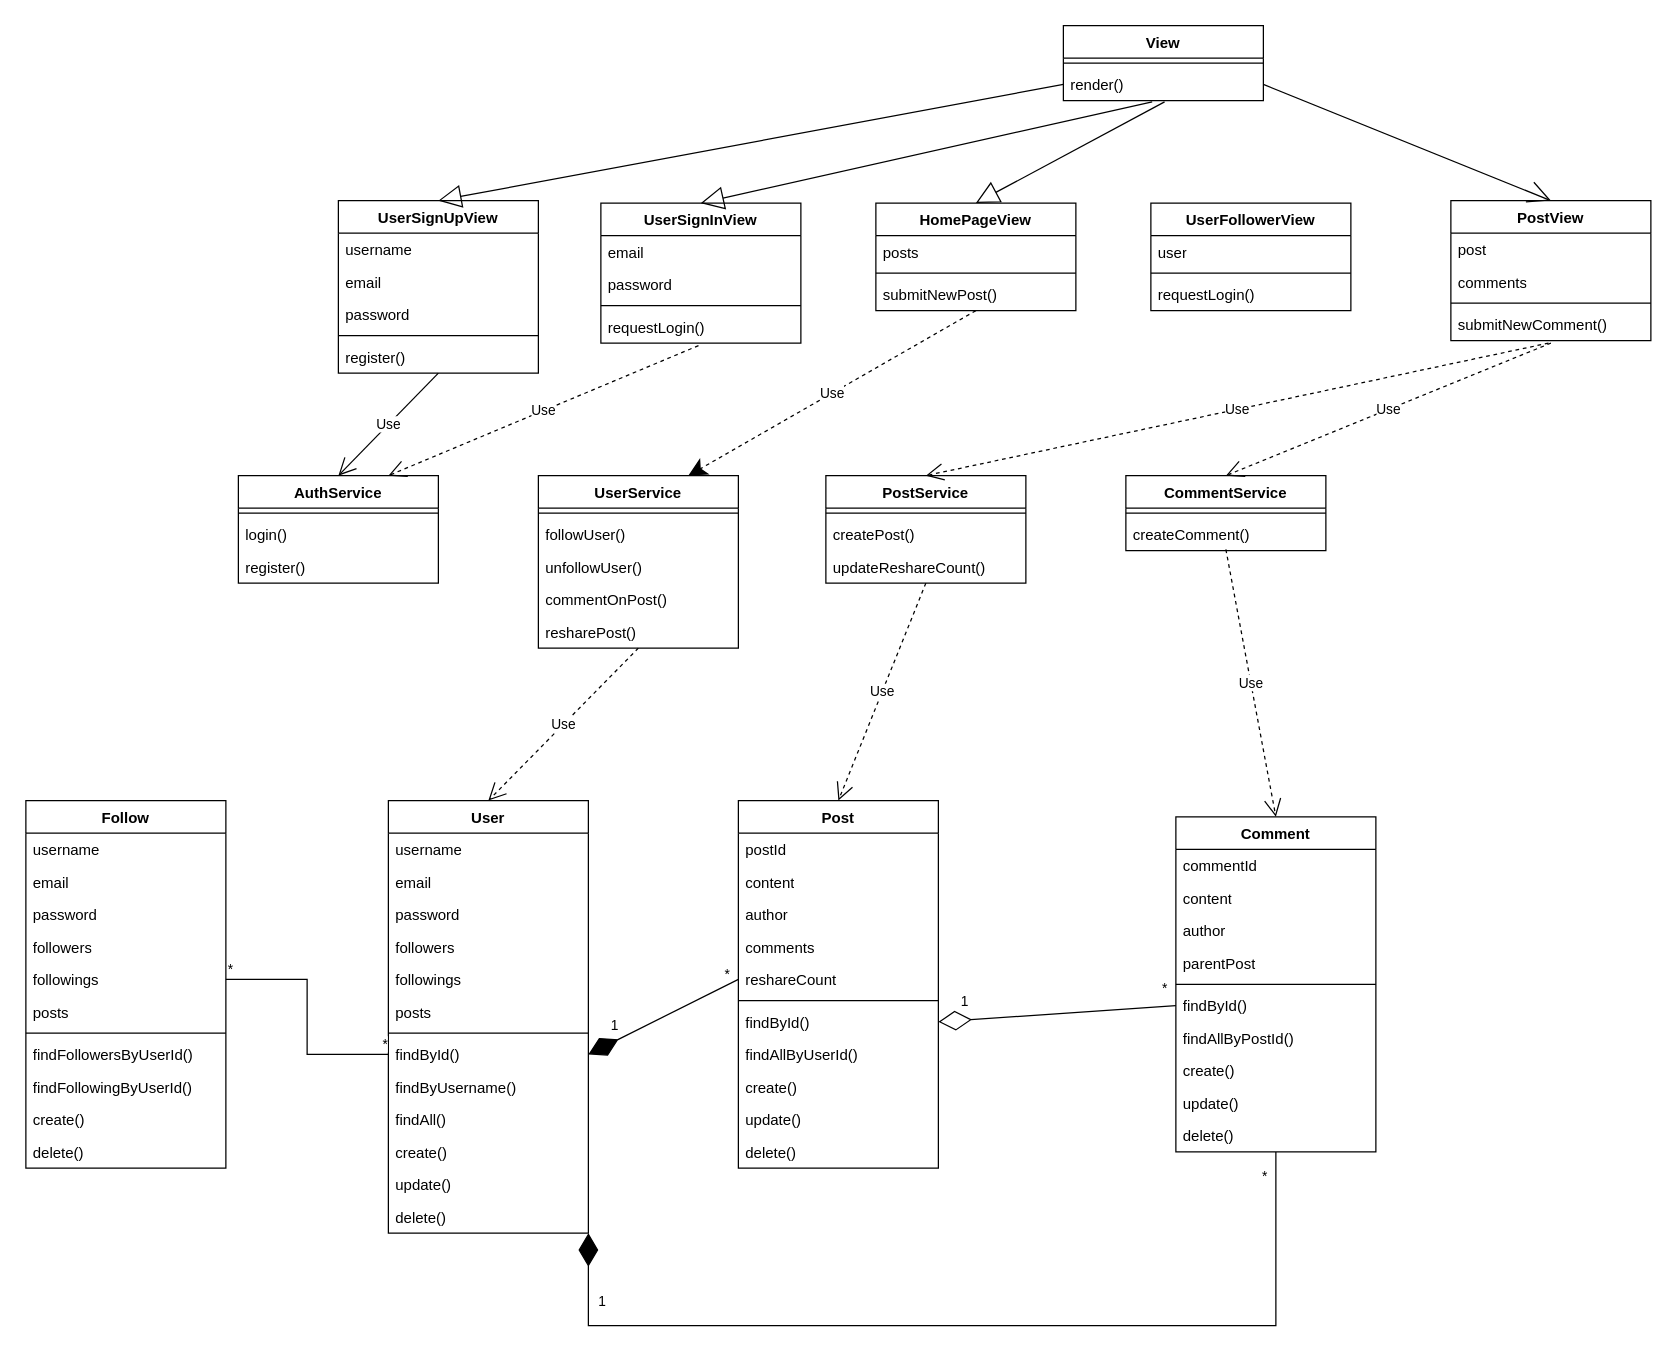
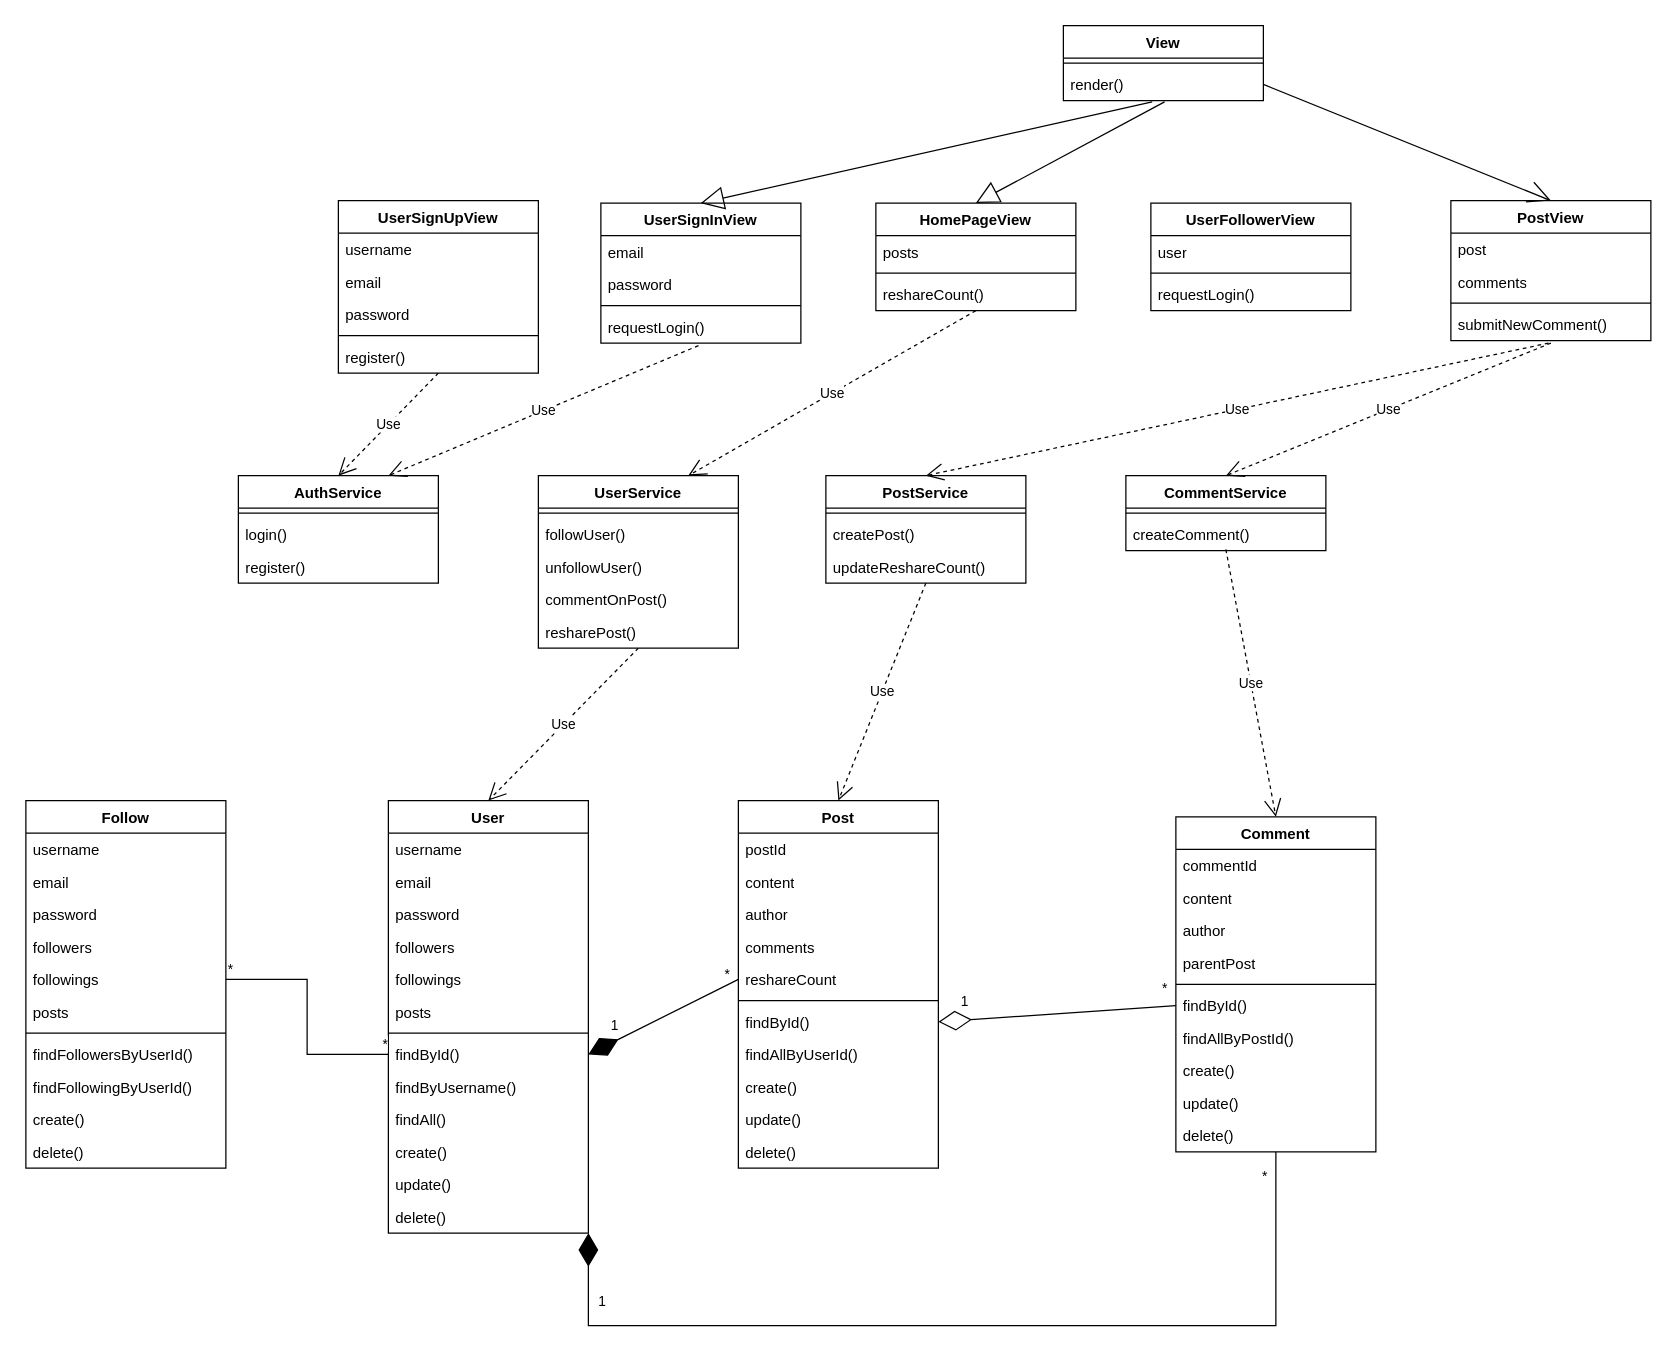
edge "render()" -> "UserSignUpView": removed
node "submitNewPost()": label "submitNewPost()" -> "reshareCount()"
edge "UserSignUpView" -> "AuthService": style solid -> dashed
edge "HomePageView" -> "UserService": arrowhead classic -> open
